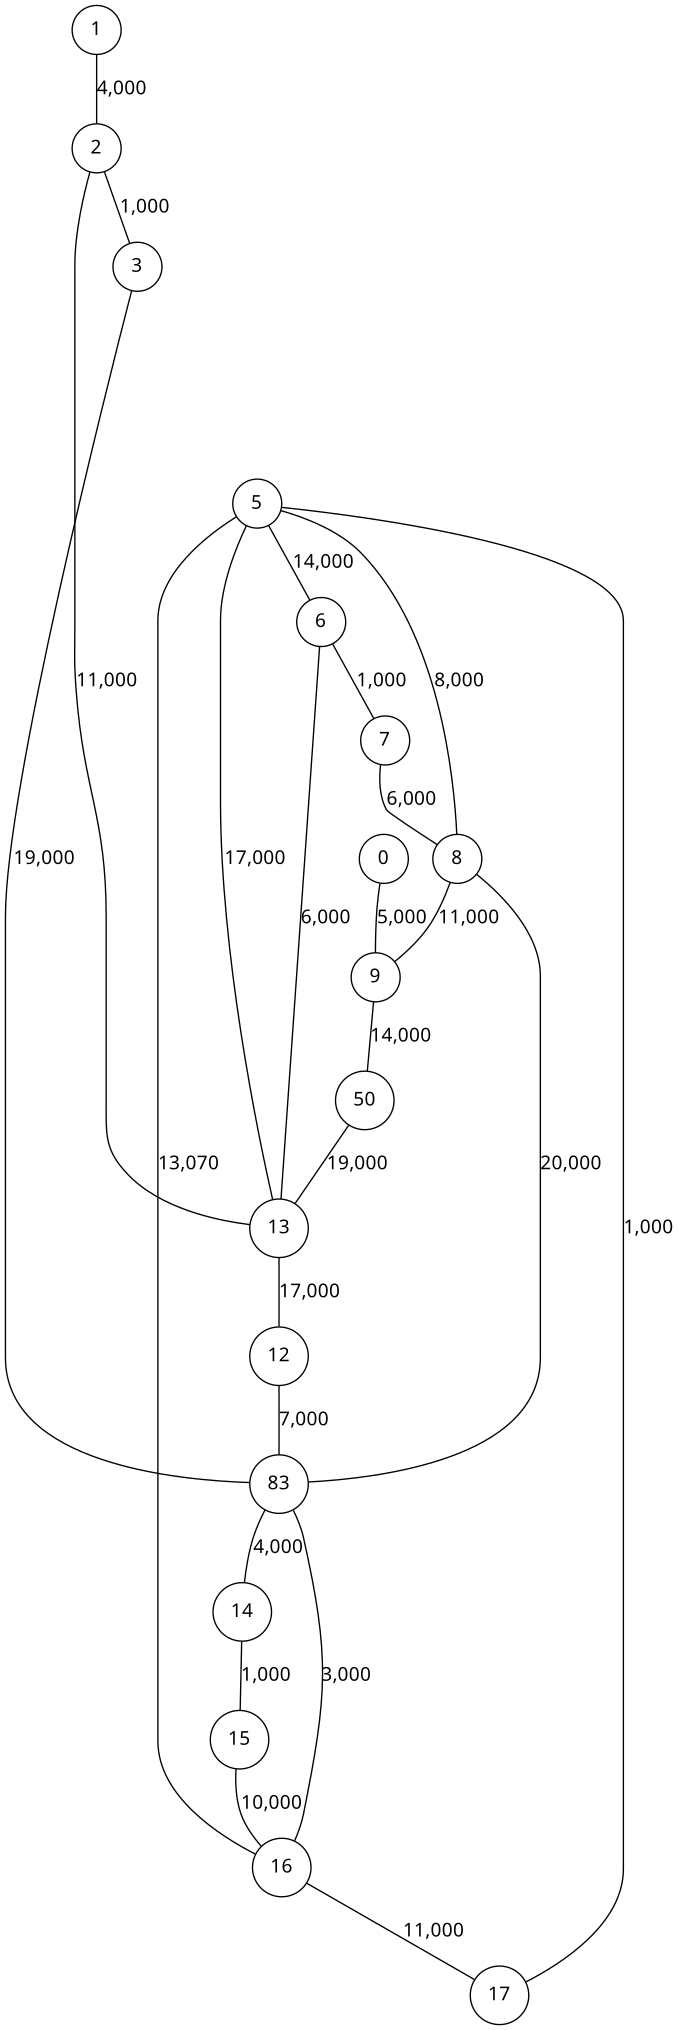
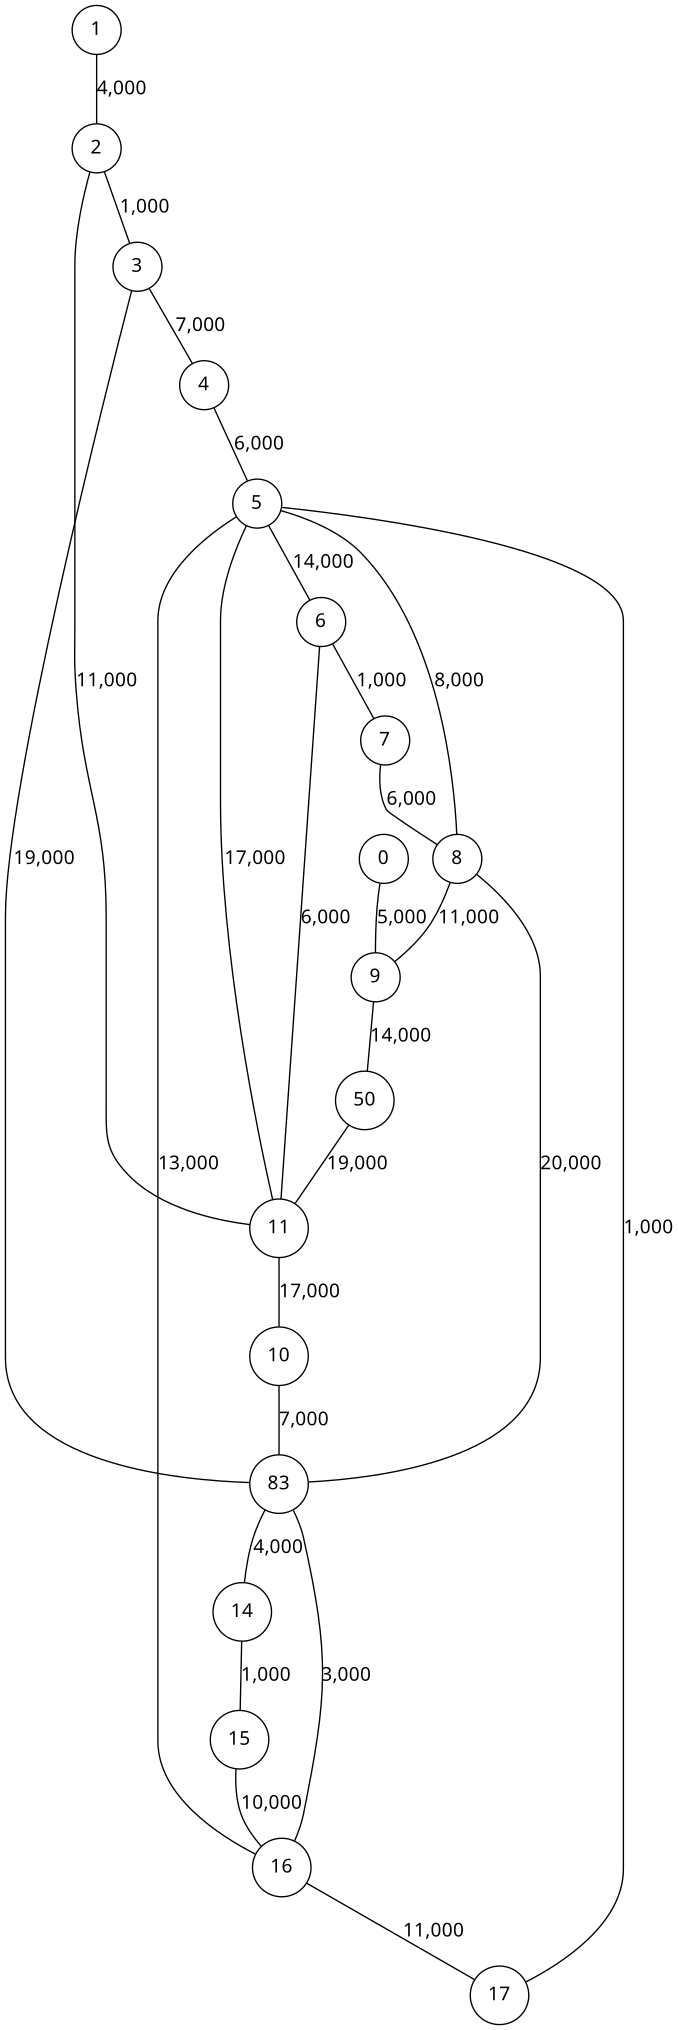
node "4": added
edge "5" -- "16": label "13,070" -> "13,000"
node "13": label "13" -> "11"
node "12": label "12" -> "10"
